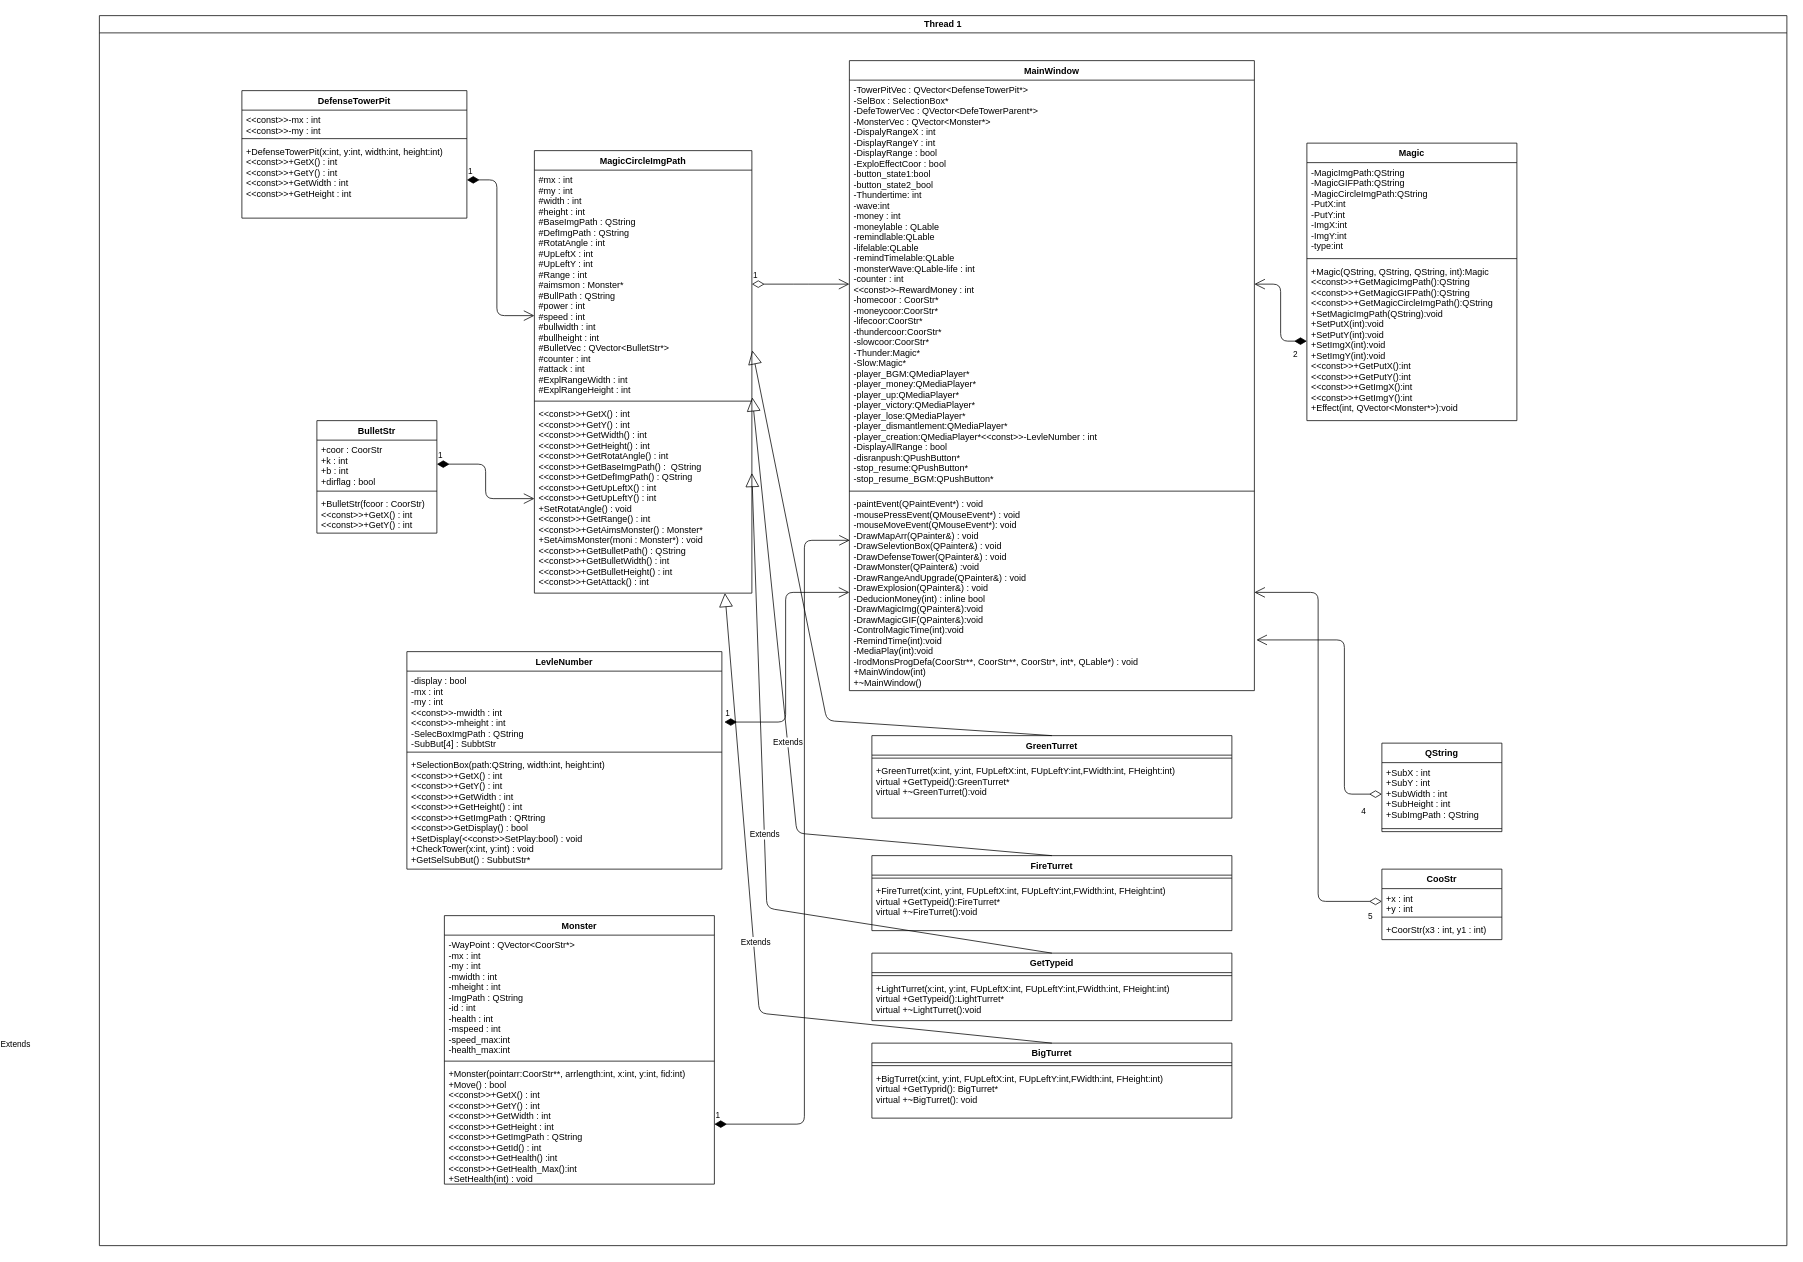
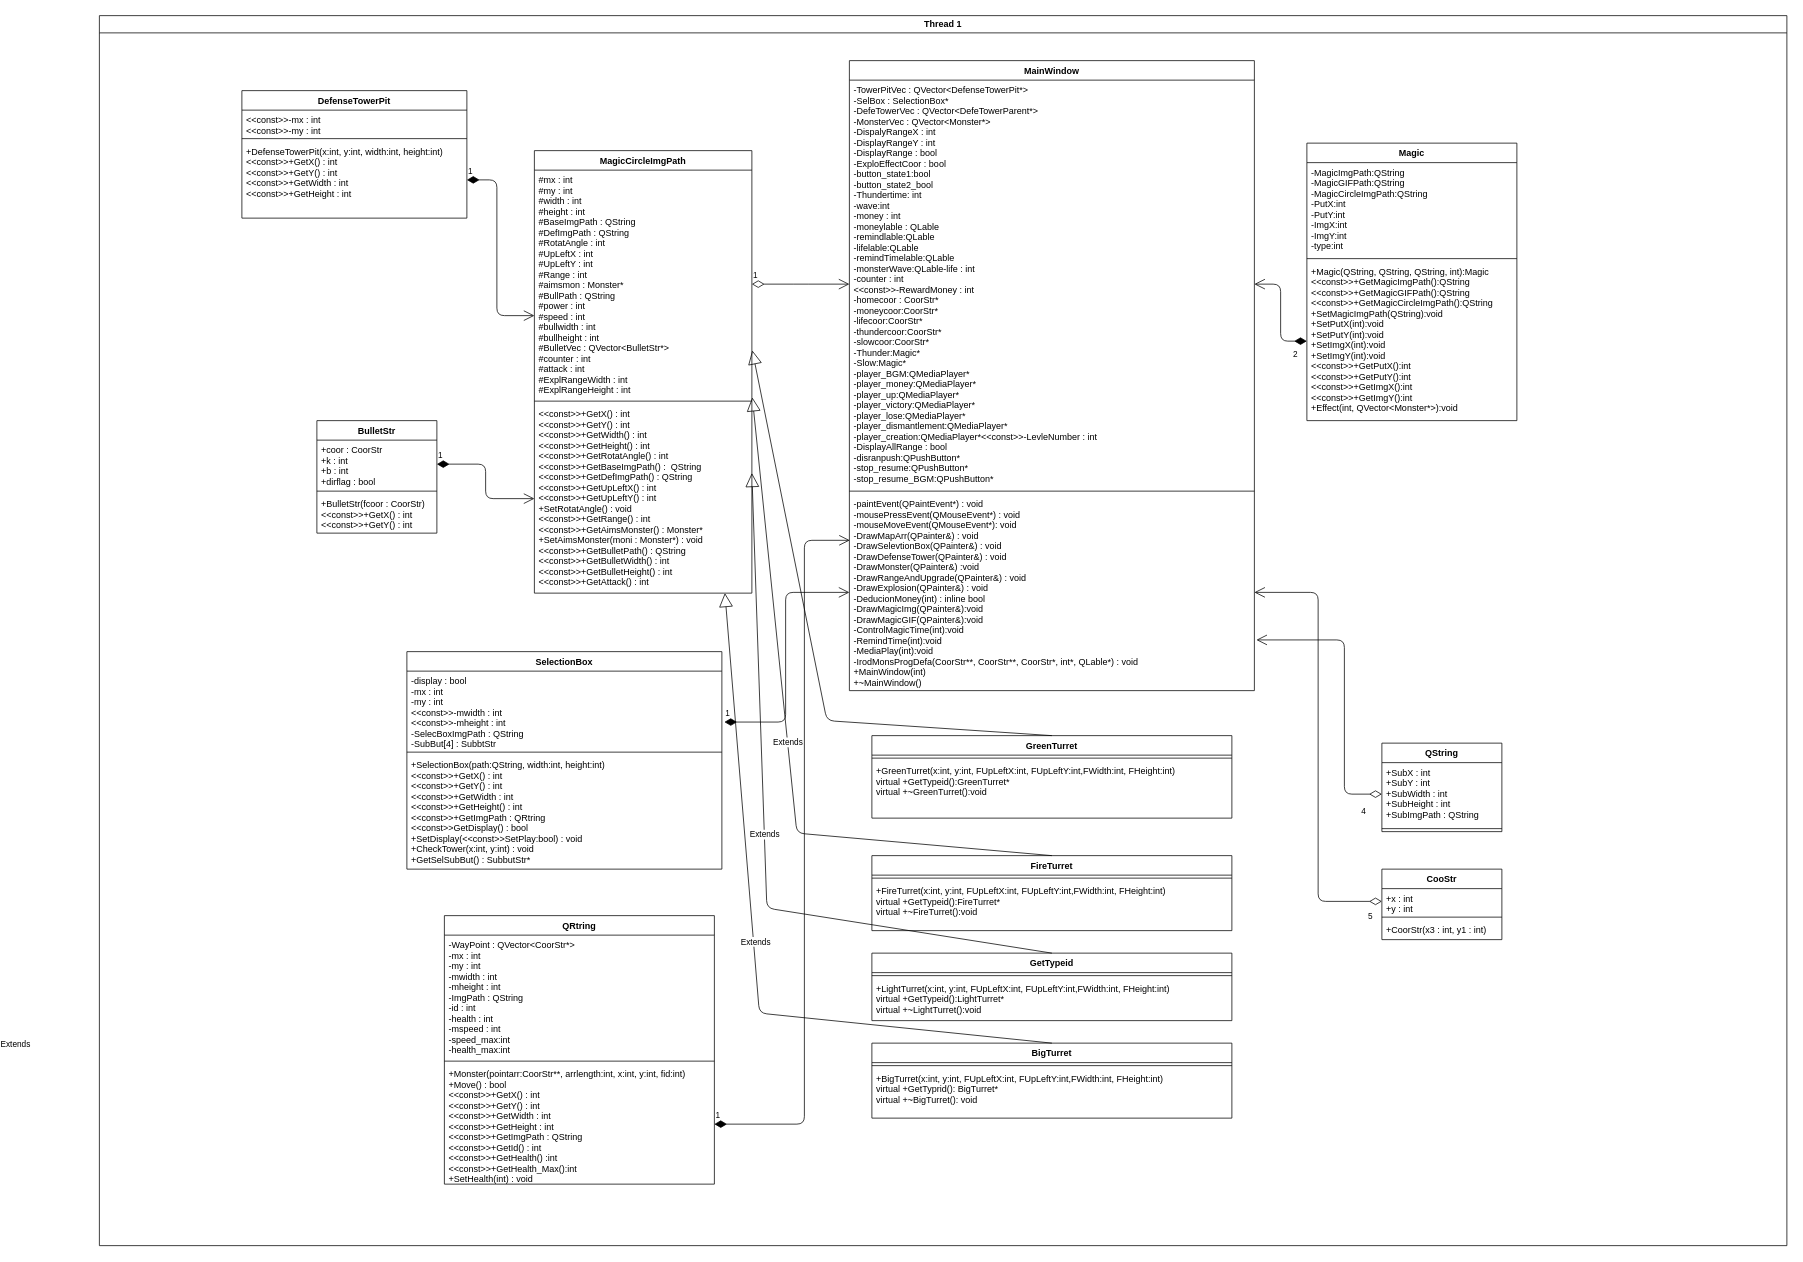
node "LevleNumber": label "LevleNumber" -> "SelectionBox"
node "Monster": label "Monster" -> "QRtring"
